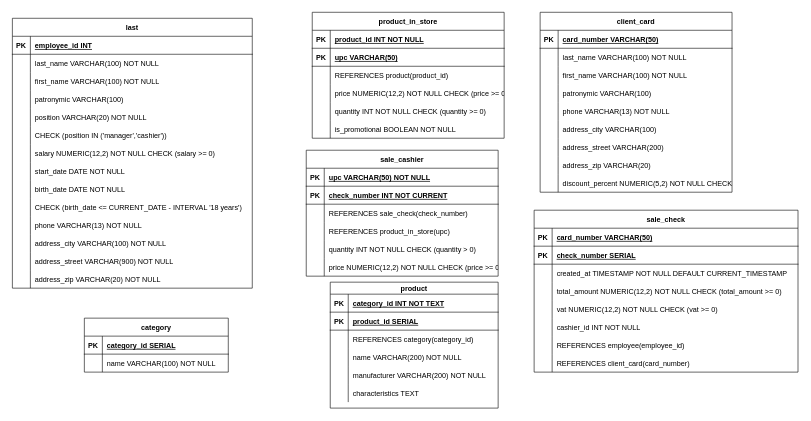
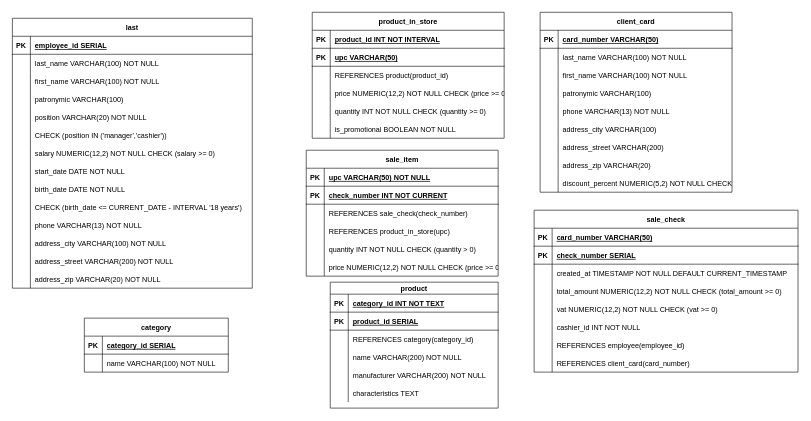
node "product_id INT NOT NULL": label "product_id INT NOT NULL" -> "product_id INT NOT INTERVAL"
node "employee_id INT": label "employee_id INT" -> "employee_id SERIAL"
node "sale_cashier": label "sale_cashier" -> "sale_item"
node "address_street VARCHAR(900) NOT NULL": label "address_street VARCHAR(900) NOT NULL" -> "address_street VARCHAR(200) NOT NULL"
